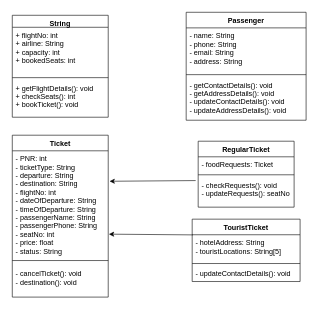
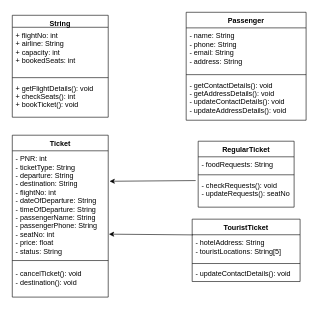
node "- foodRequests: Ticket": label "- foodRequests: Ticket" -> "- foodRequests: String"
